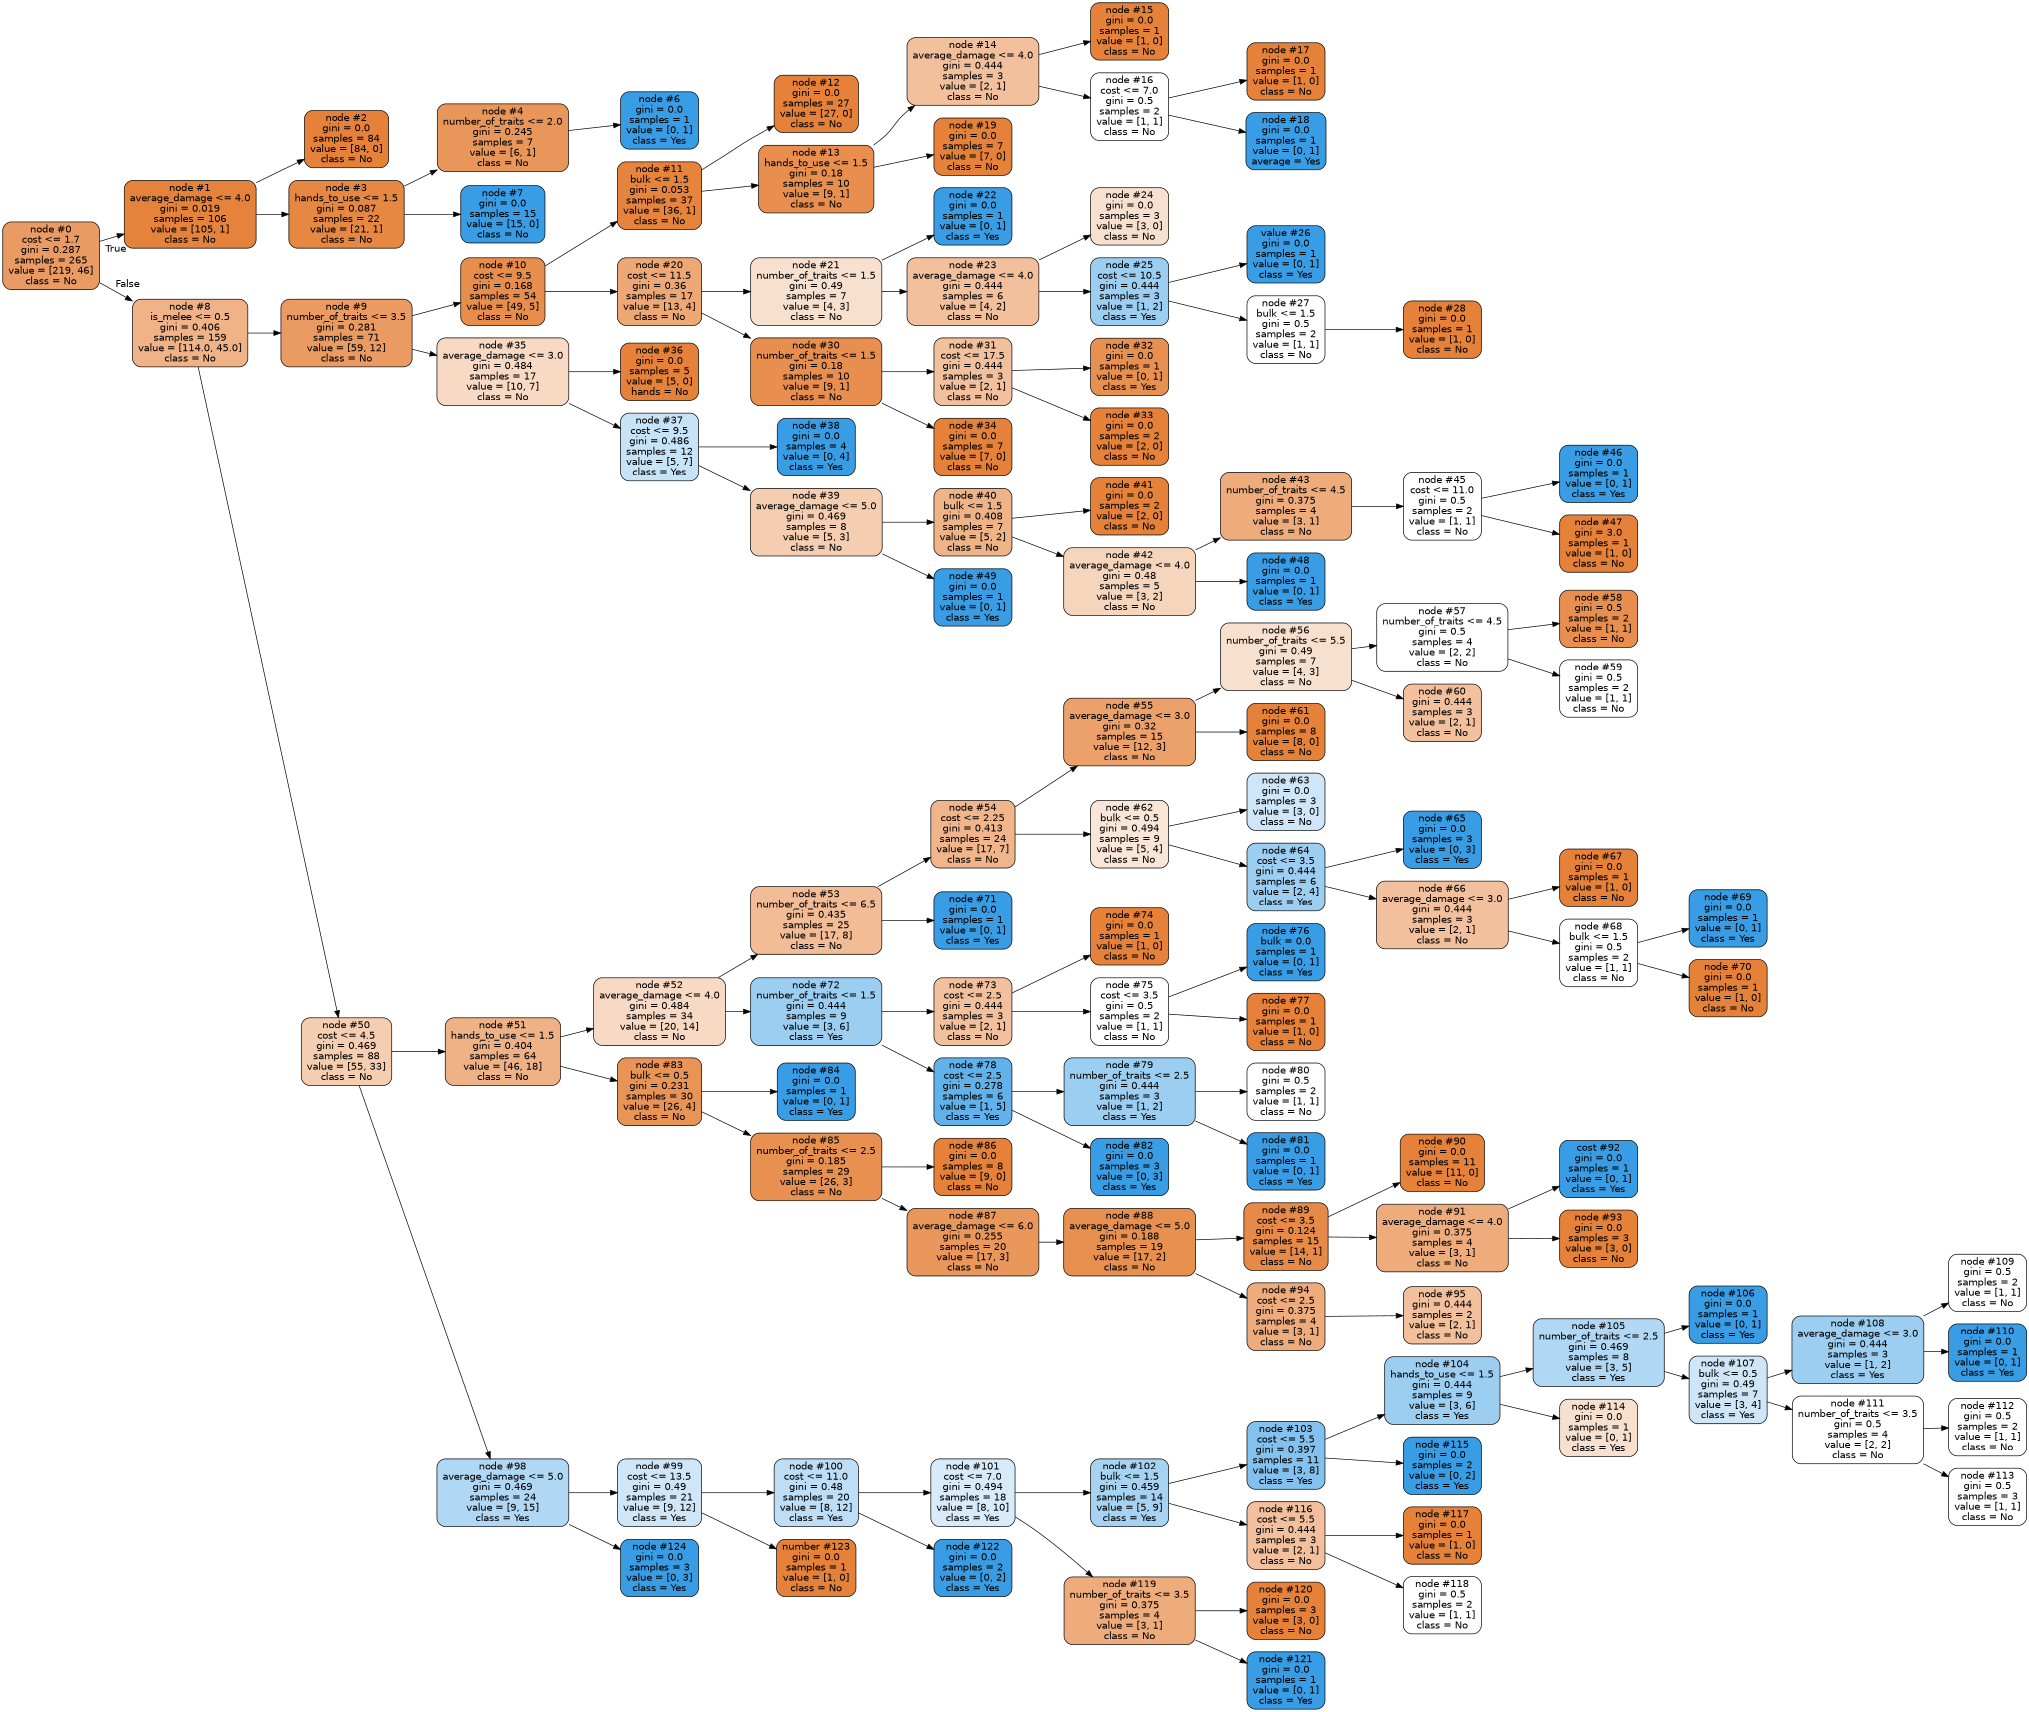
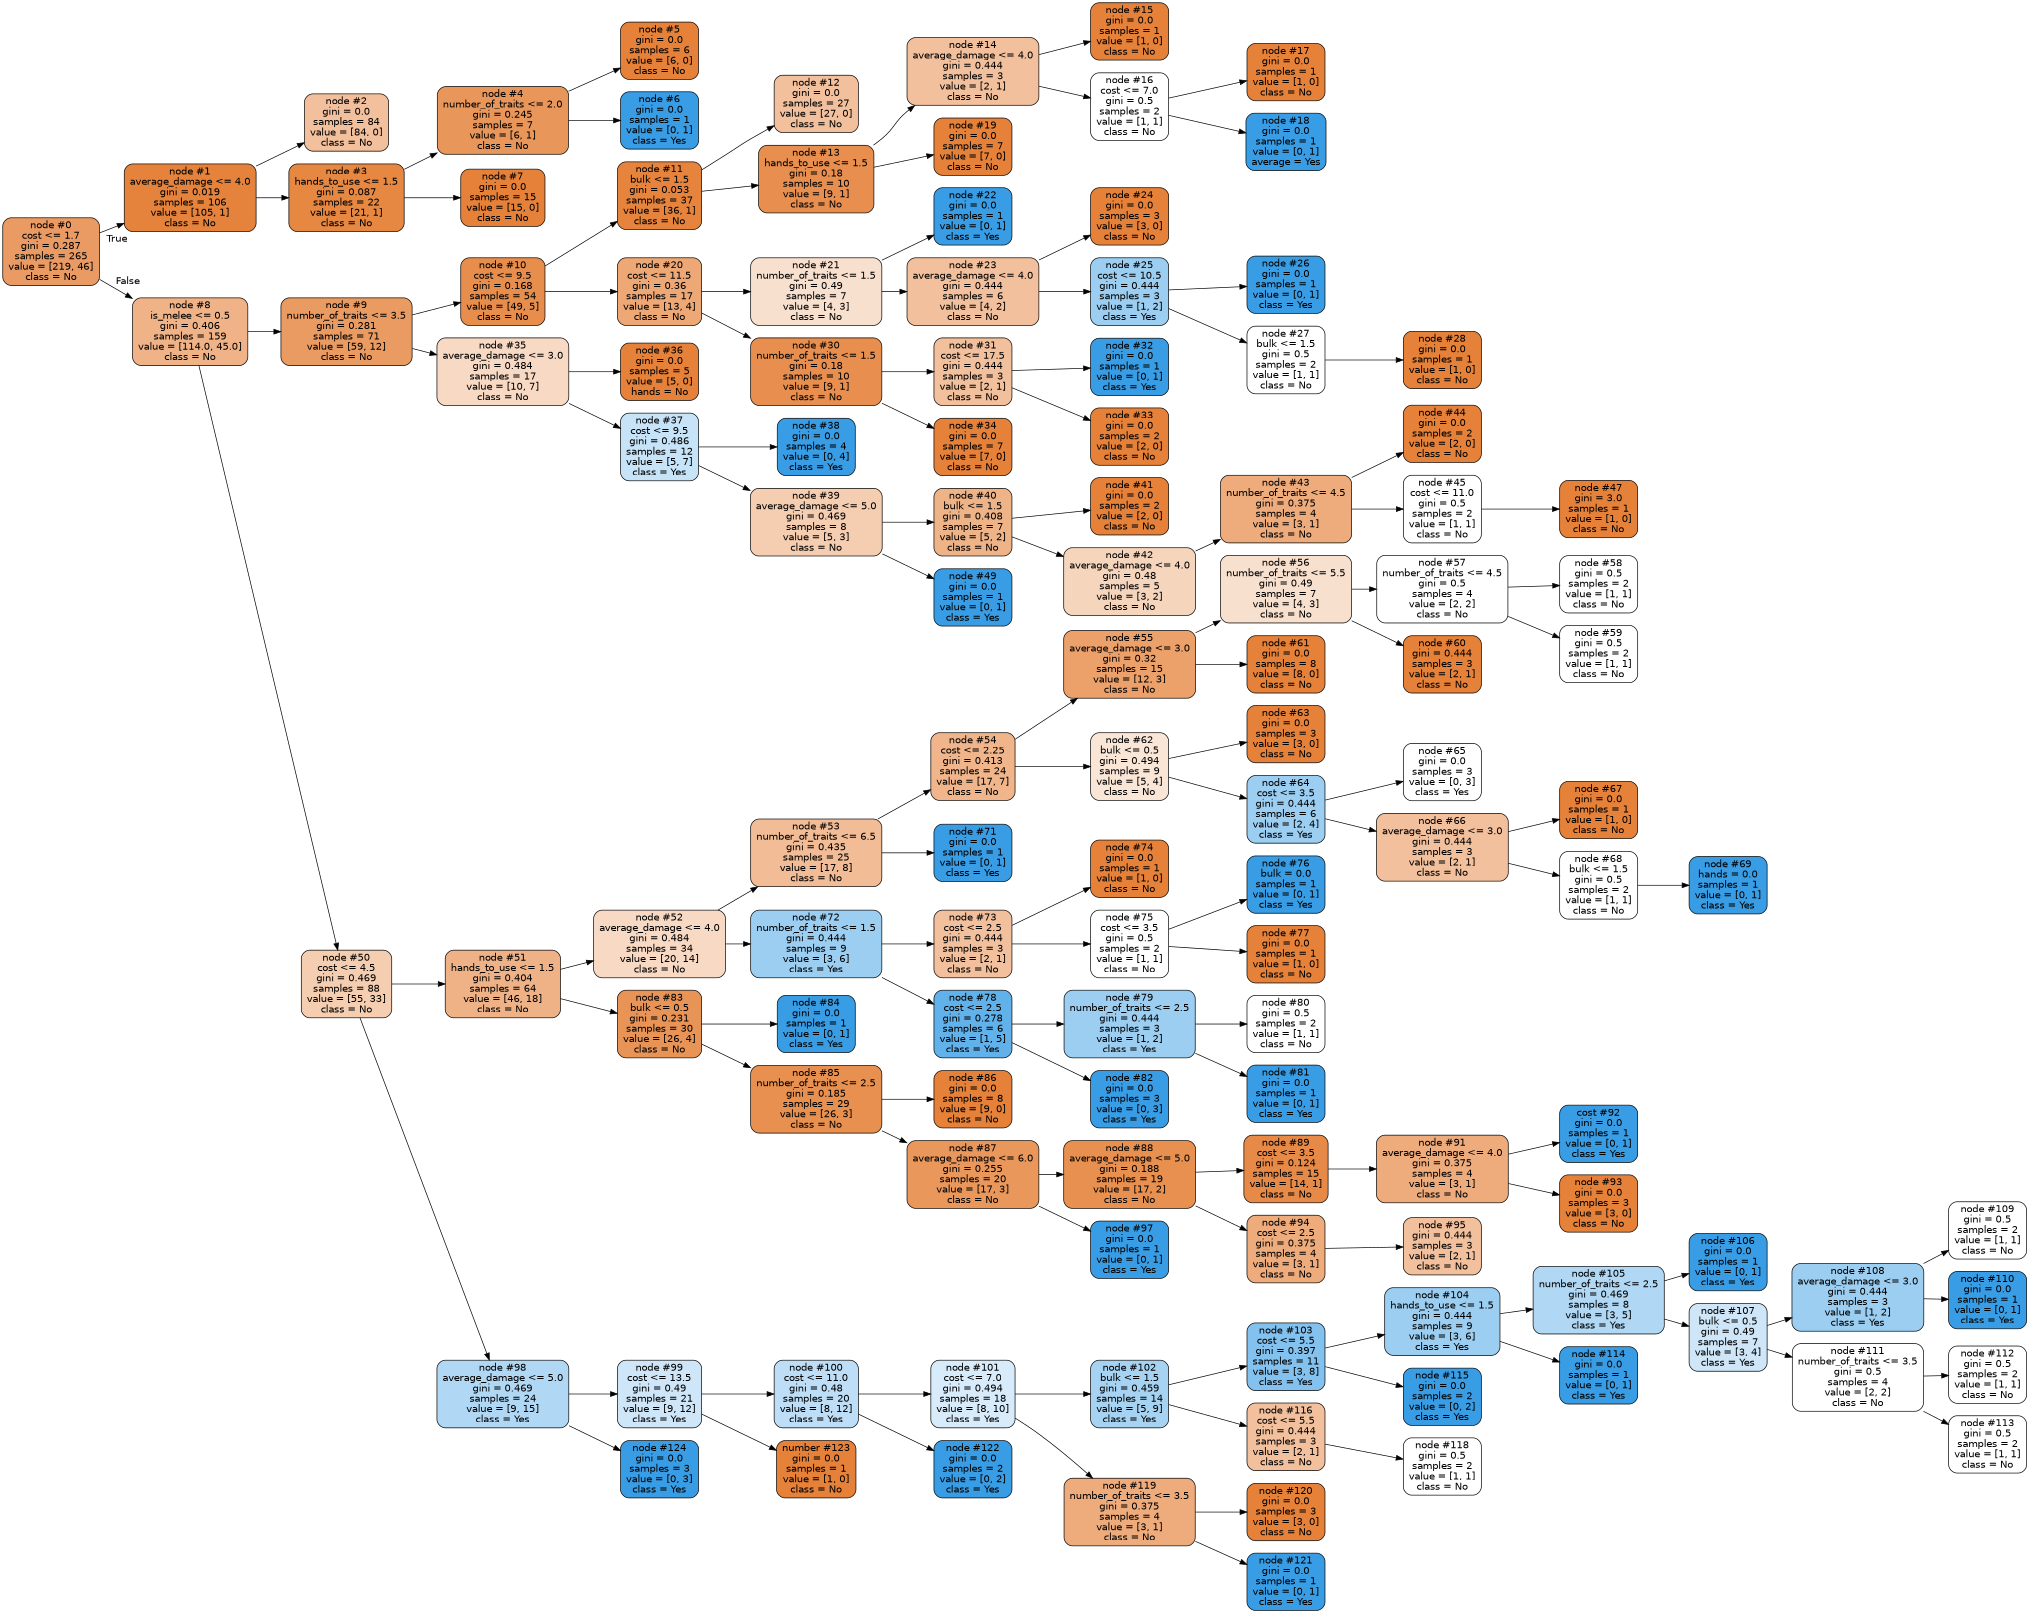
node "node #5 gini = 0.0 samples = 6 value = [6, 0] class = No": added
node "node #12 gini = 0.0 samples = 27 value = [27, 0] class = No": fillcolor #e58139 -> #f2c09c
node "node #2 gini = 0.0 samples = 84 value = [84, 0] class = No": fillcolor #e58139 -> #f2c09c
node "node #7 gini = 0.0 samples = 15 value = [15, 0] class = No": fillcolor #399de5 -> #e58139
node "node #24 gini = 0.0 samples = 3 value = [3, 0] class = No": fillcolor #f8e0ce -> #e58139
node "value #26 gini = 0.0 samples = 1 value = [0, 1] class = Yes": label "value #26 gini = 0.0 samples = 1 value = [0, 1] class = Yes" -> "node #26 gini = 0.0 samples = 1 value = [0, 1] class = Yes"
node "node #32 gini = 0.0 samples = 1 value = [0, 1] class = Yes": fillcolor #e89050 -> #399de5
node "node #44 gini = 0.0 samples = 2 value = [2, 0] class = No": added
node "node #46 gini = 0.0 samples = 1 value = [0, 1] class = Yes": removed
node "node #48 gini = 0.0 samples = 1 value = [0, 1] class = Yes": removed
node "node #58 gini = 0.5 samples = 2 value = [1, 1] class = No": fillcolor #e88f4f -> #ffffff
node "node #60 gini = 0.444 samples = 3 value = [2, 1] class = No": fillcolor #f2c09c -> #e58139
node "node #63 gini = 0.0 samples = 3 value = [3, 0] class = No": fillcolor #cee6f8 -> #e58139
node "node #65 gini = 0.0 samples = 3 value = [0, 3] class = Yes": fillcolor #399de5 -> #ffffff
node "node #69 gini = 0.0 samples = 1 value = [0, 1] class = Yes": label "node #69 gini = 0.0 samples = 1 value = [0, 1] class = Yes" -> "node #69 hands = 0.0 samples = 1 value = [0, 1] class = Yes"
node "node #70 gini = 0.0 samples = 1 value = [1, 0] class = No": removed
node "node #90 gini = 0.0 samples = 11 value = [11, 0] class = No": removed
node "node #97 gini = 0.0 samples = 1 value = [0, 1] class = Yes": added
node "node #95 gini = 0.444 samples = 2 value = [2, 1] class = No": label "node #95 gini = 0.444 samples = 2 value = [2, 1] class = No" -> "node #95 gini = 0.444 samples = 3 value = [2, 1] class = No"
node "node #114 gini = 0.0 samples = 1 value = [0, 1] class = Yes": fillcolor #f8e0ce -> #399de5
node "node #113 gini = 0.5 samples = 3 value = [1, 1] class = No": label "node #113 gini = 0.5 samples = 3 value = [1, 1] class = No" -> "node #113 gini = 0.5 samples = 2 value = [1, 1] class = No"
node "node #117 gini = 0.0 samples = 1 value = [1, 0] class = No": removed
